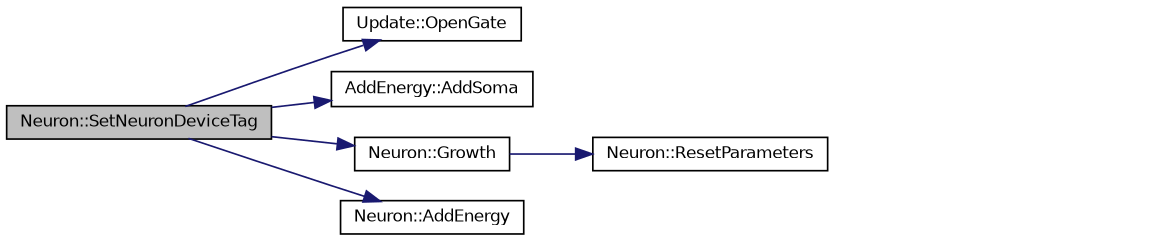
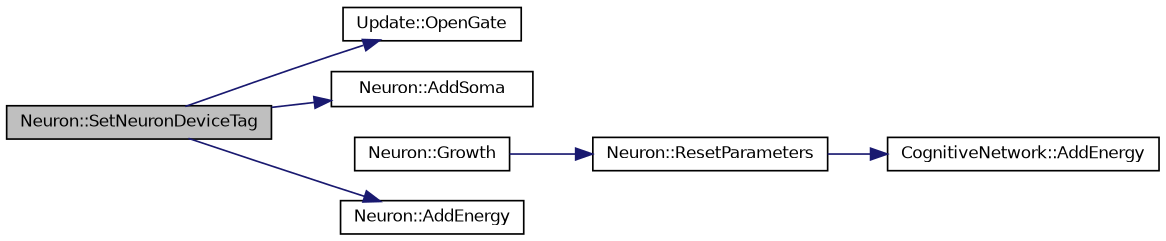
node "AddEnergy::AddSoma": label "AddEnergy::AddSoma" -> "Neuron::AddSoma"
edge "Neuron::SetNeuronDeviceTag" -> "Neuron::Growth": removed
node "CognitiveNetwork::AddEnergy": added
